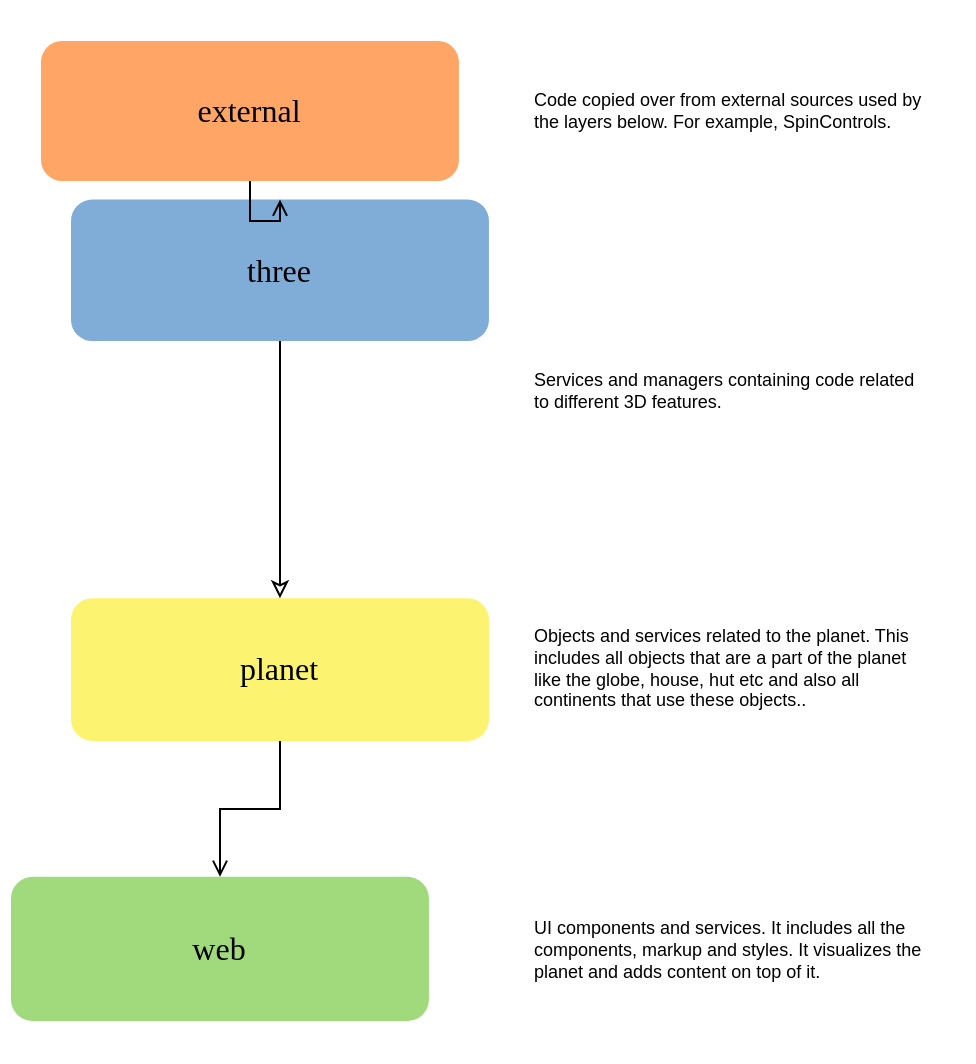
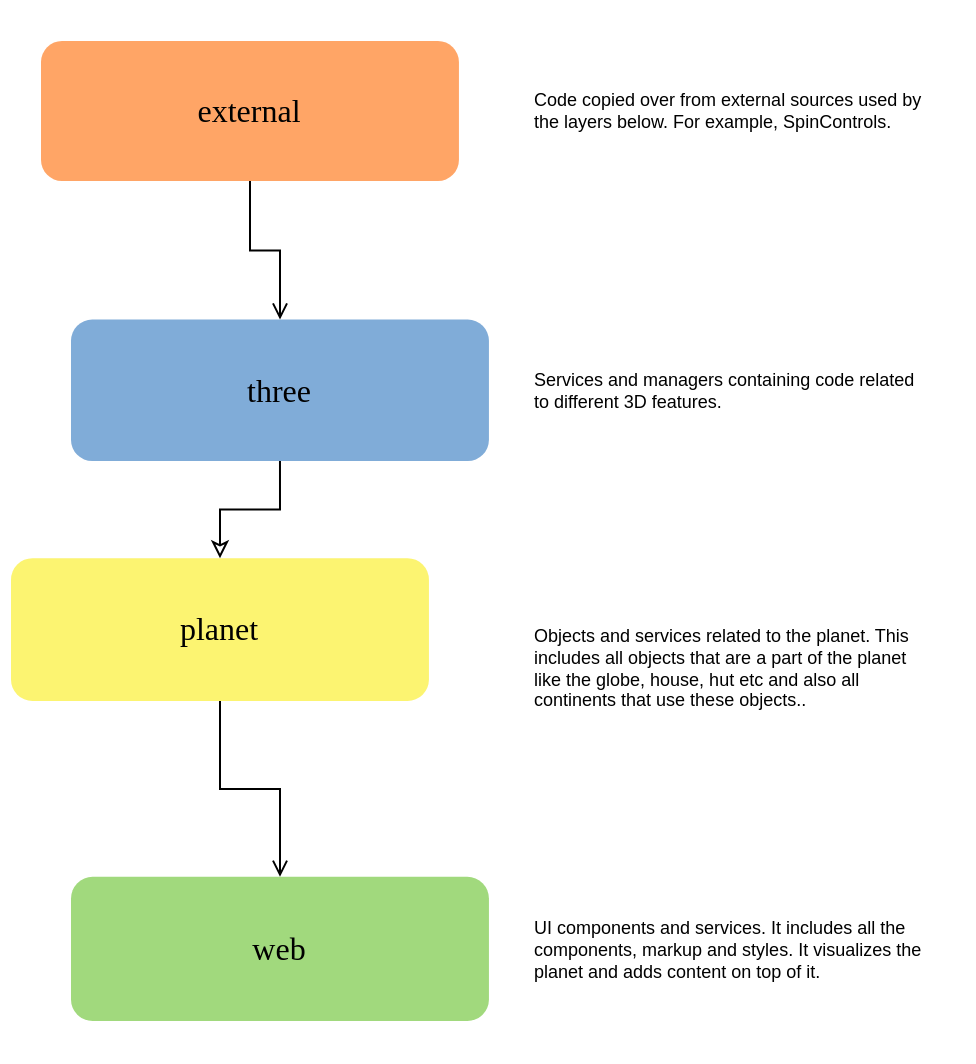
node "three": moved (280, 270) -> (280, 390)
node "planet": moved (280, 670) -> (220, 630)
node "web": moved (220, 949) -> (280, 949)
